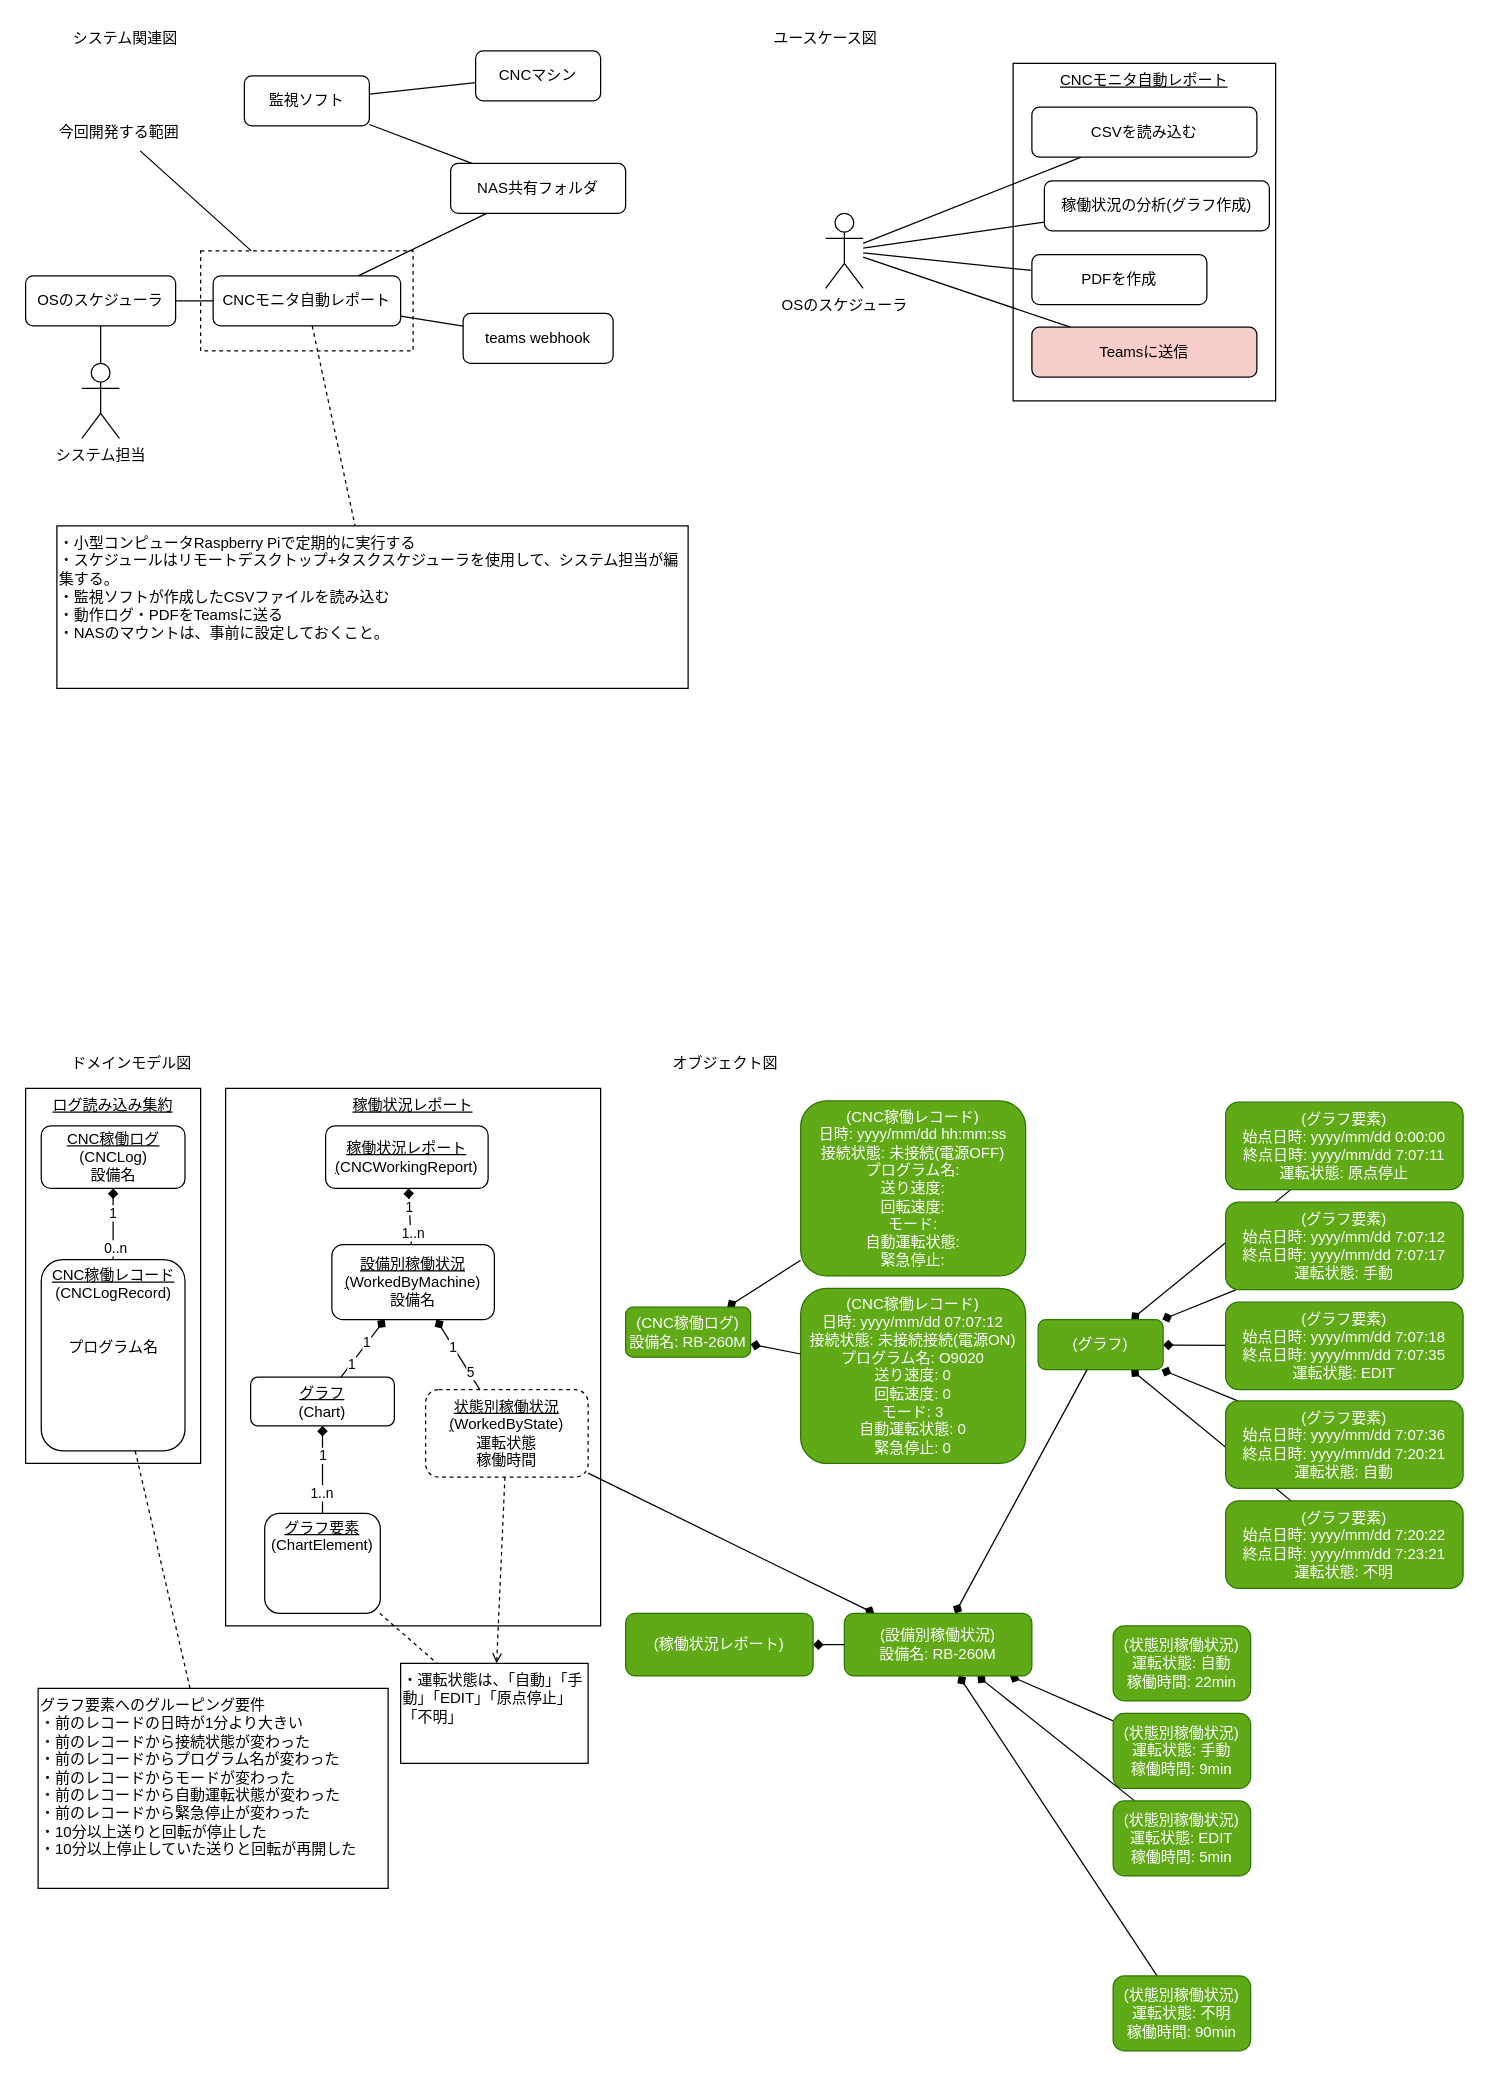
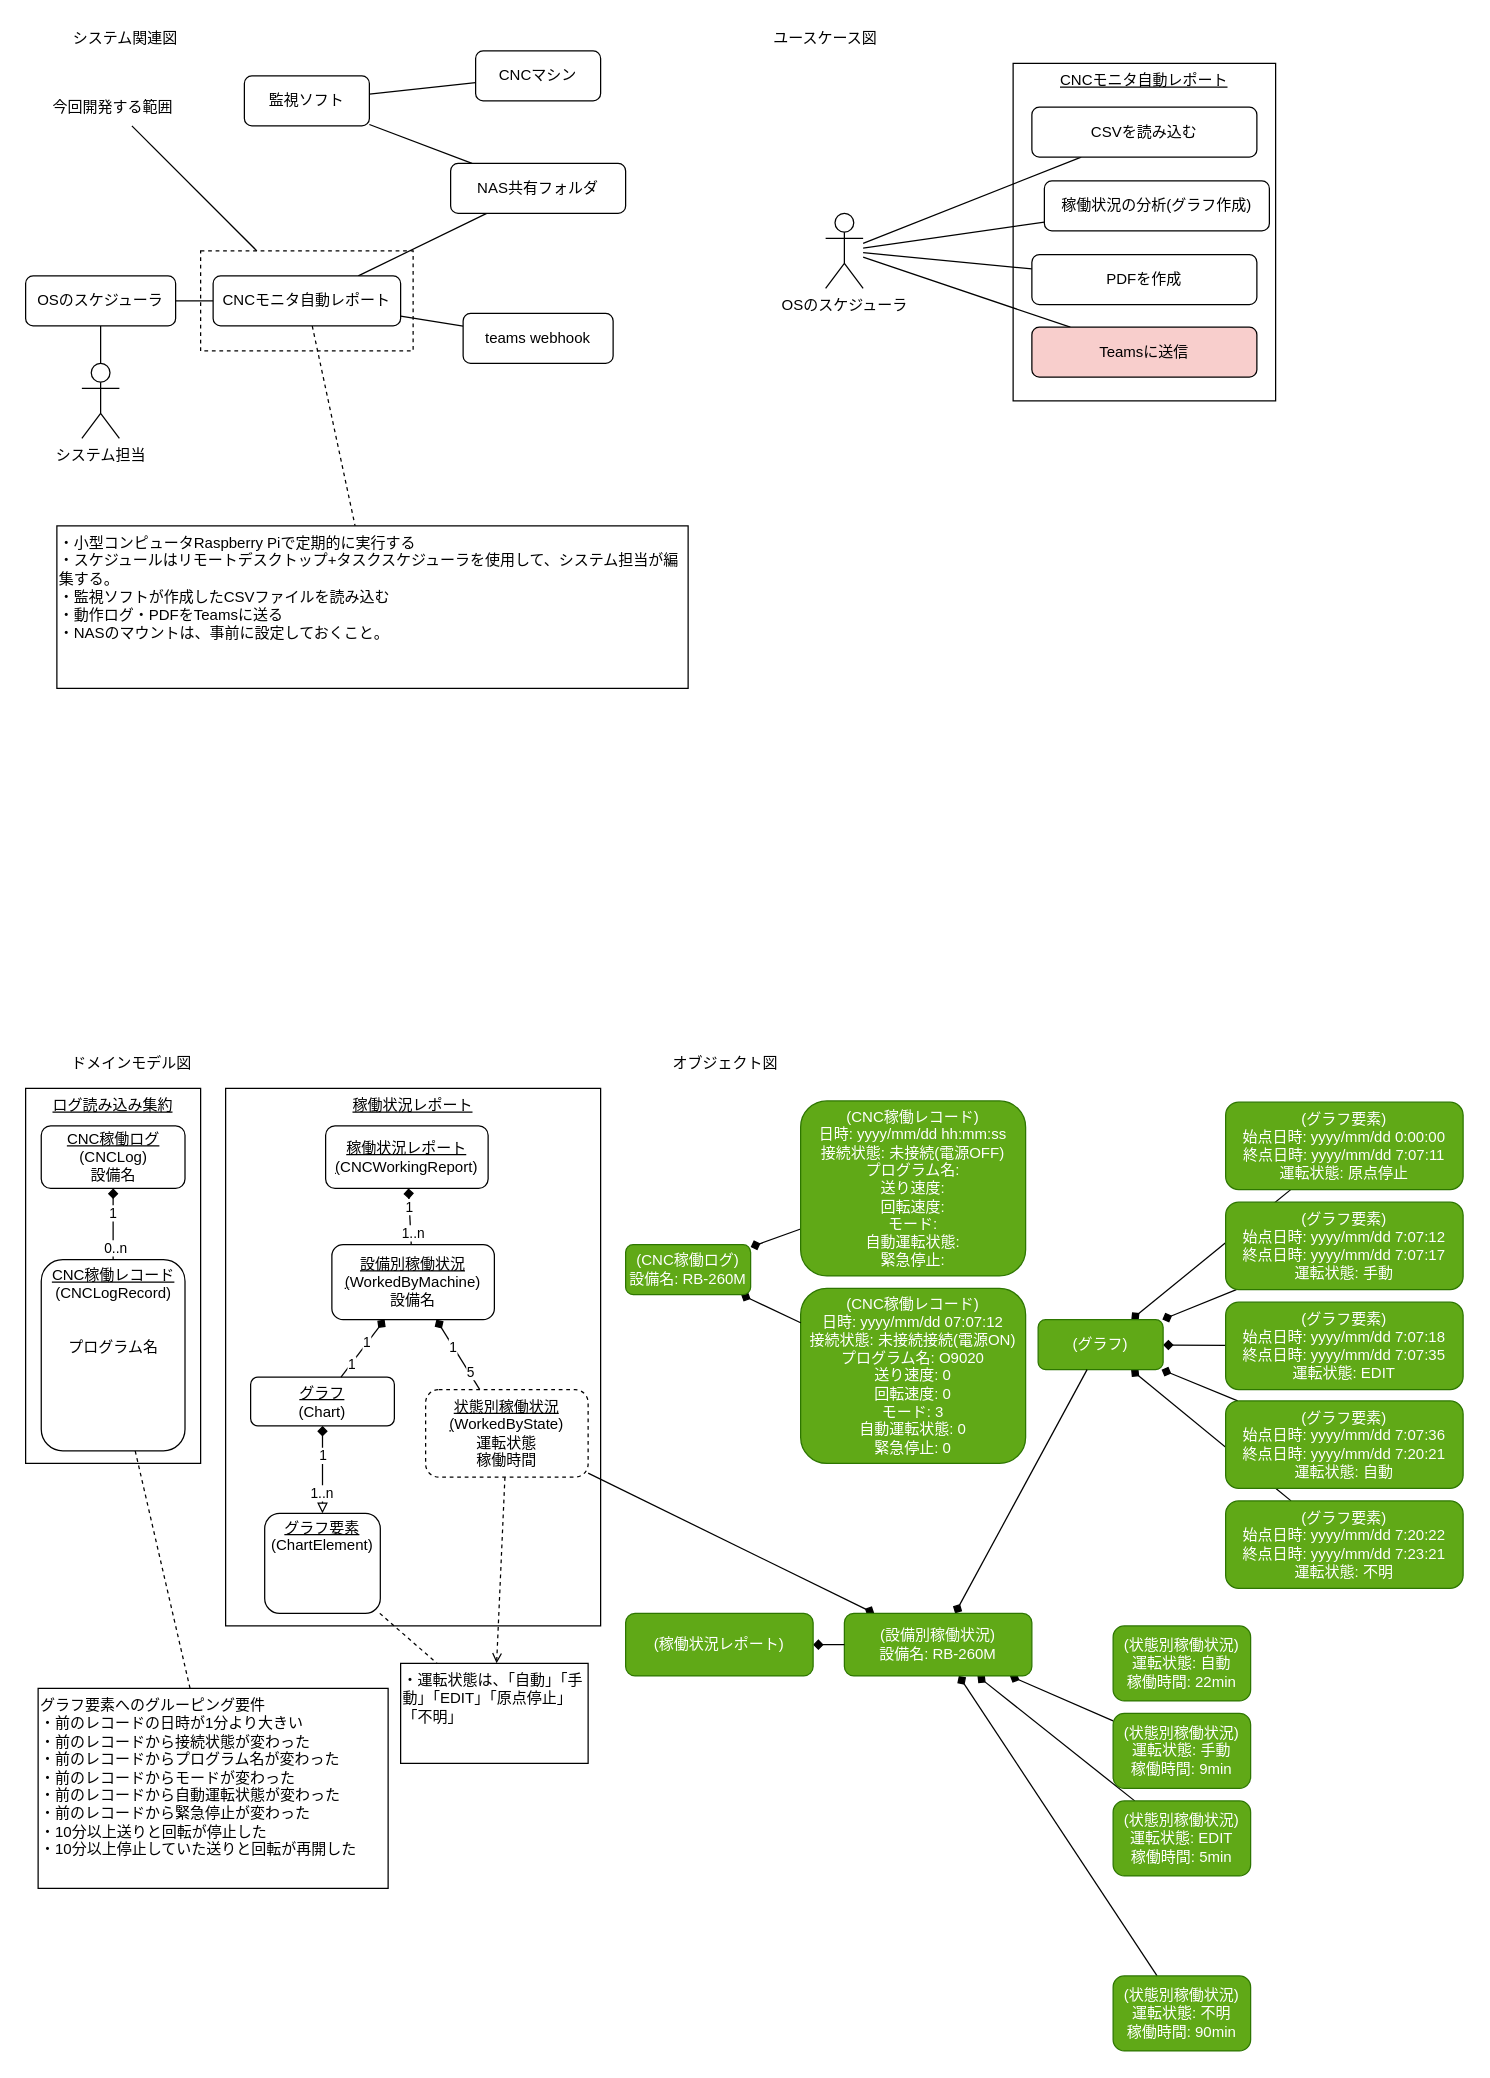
node "今回開発する範囲": moved (119, 132) -> (113, 107)
node "PDFを作成": size 175x50 -> 225x50
node "(CNC稼働ログ) 設備名: RB-260M": moved (688, 1332) -> (688, 1269)
edge "グラフ要素 (ChartElement) 始点日時終点日時運転状態" -> "グラフ (Chart)": arrowhead none -> block
